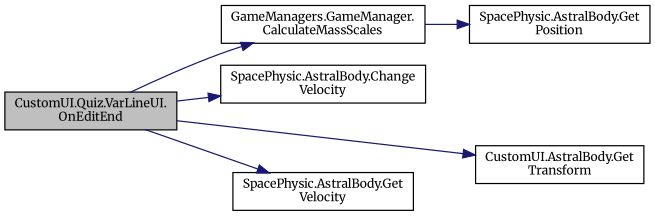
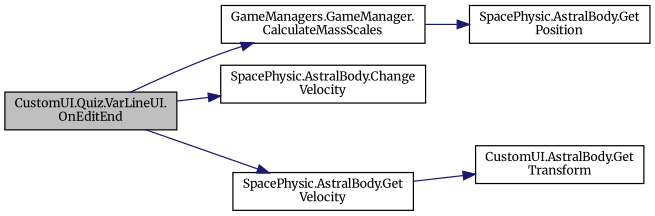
edge "CustomUI.Quiz.VarLineUI. OnEditEnd" -> "CustomUI.AstralBody.Get Transform": now "SpacePhysic.AstralBody.Get Velocity" -> "CustomUI.AstralBody.Get Transform"
